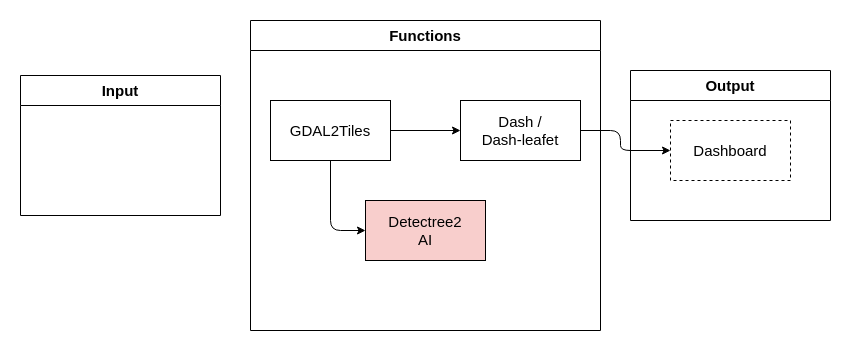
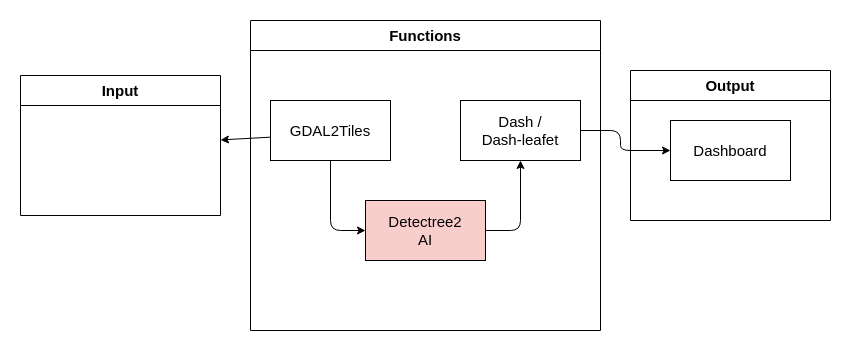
edge "GDAL2Tiles" -> "Dash / Dash-leafet": now "GDAL2Tiles" -> "Input"
node "Dashboard": style dashed -> solid
edge "Detectree2 AI" -> "Dash / Dash-leafet": added
